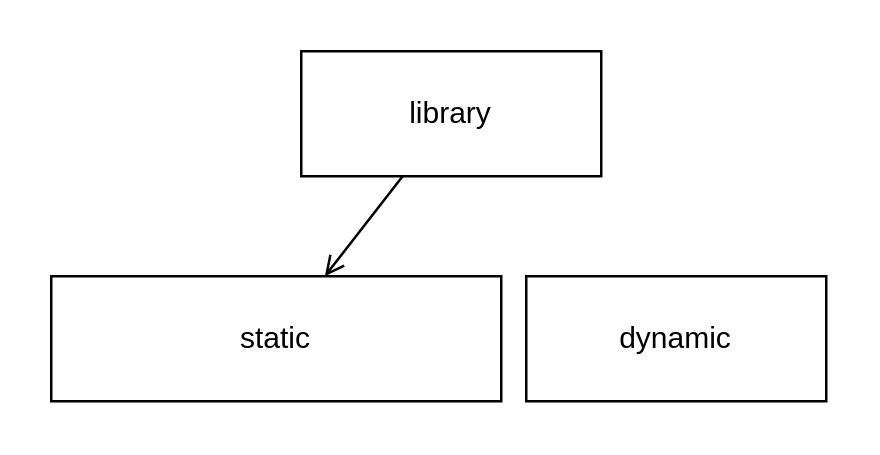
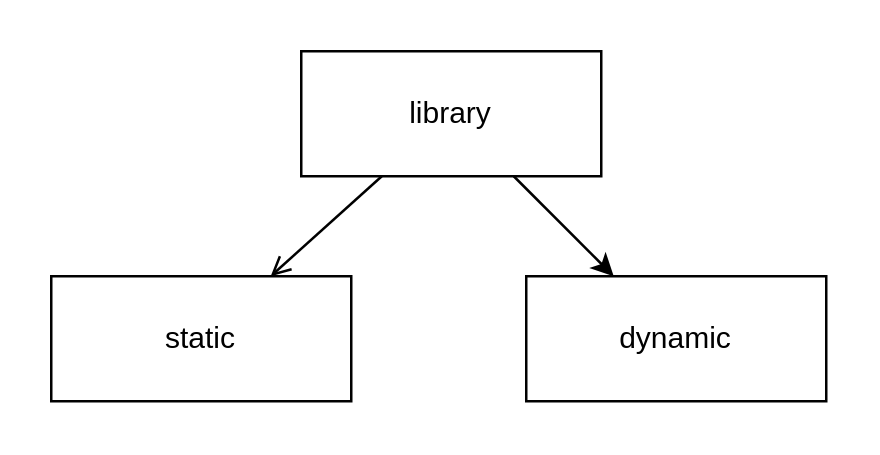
edge "library" -> "dynamic": added
node "static": size 450x125 -> 300x125
